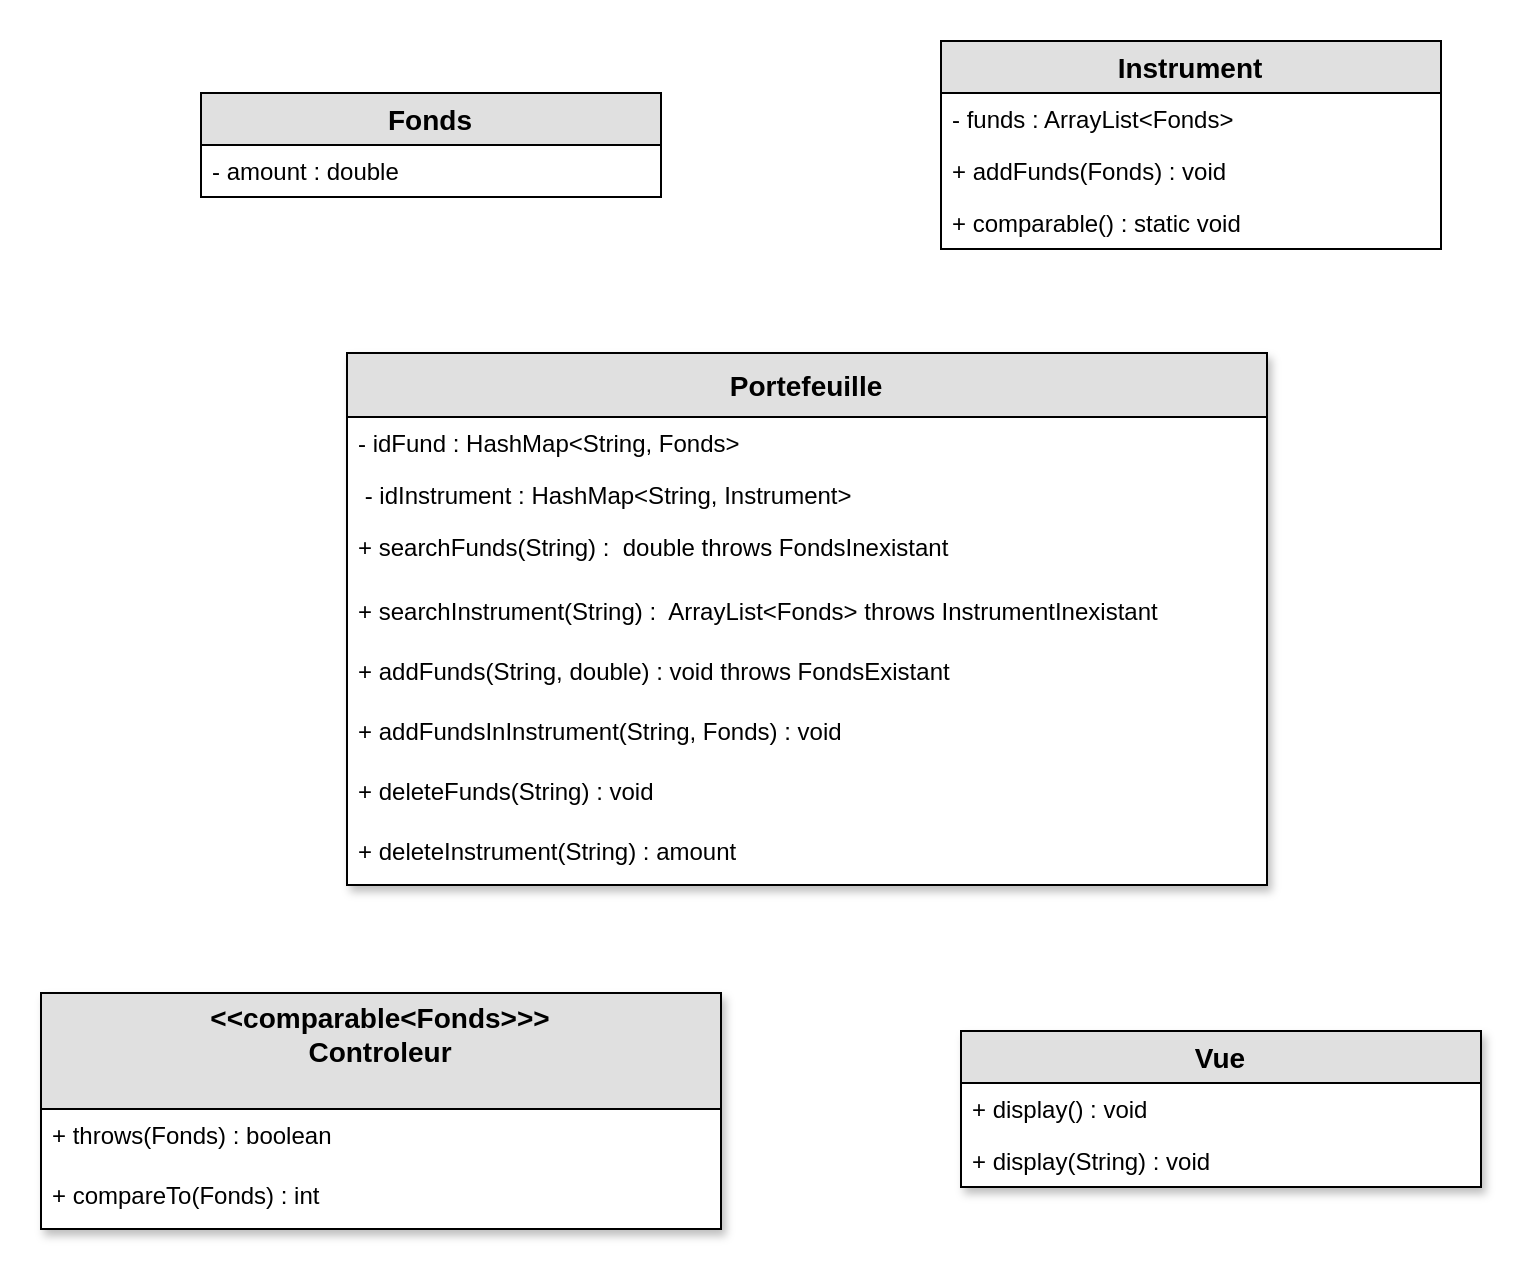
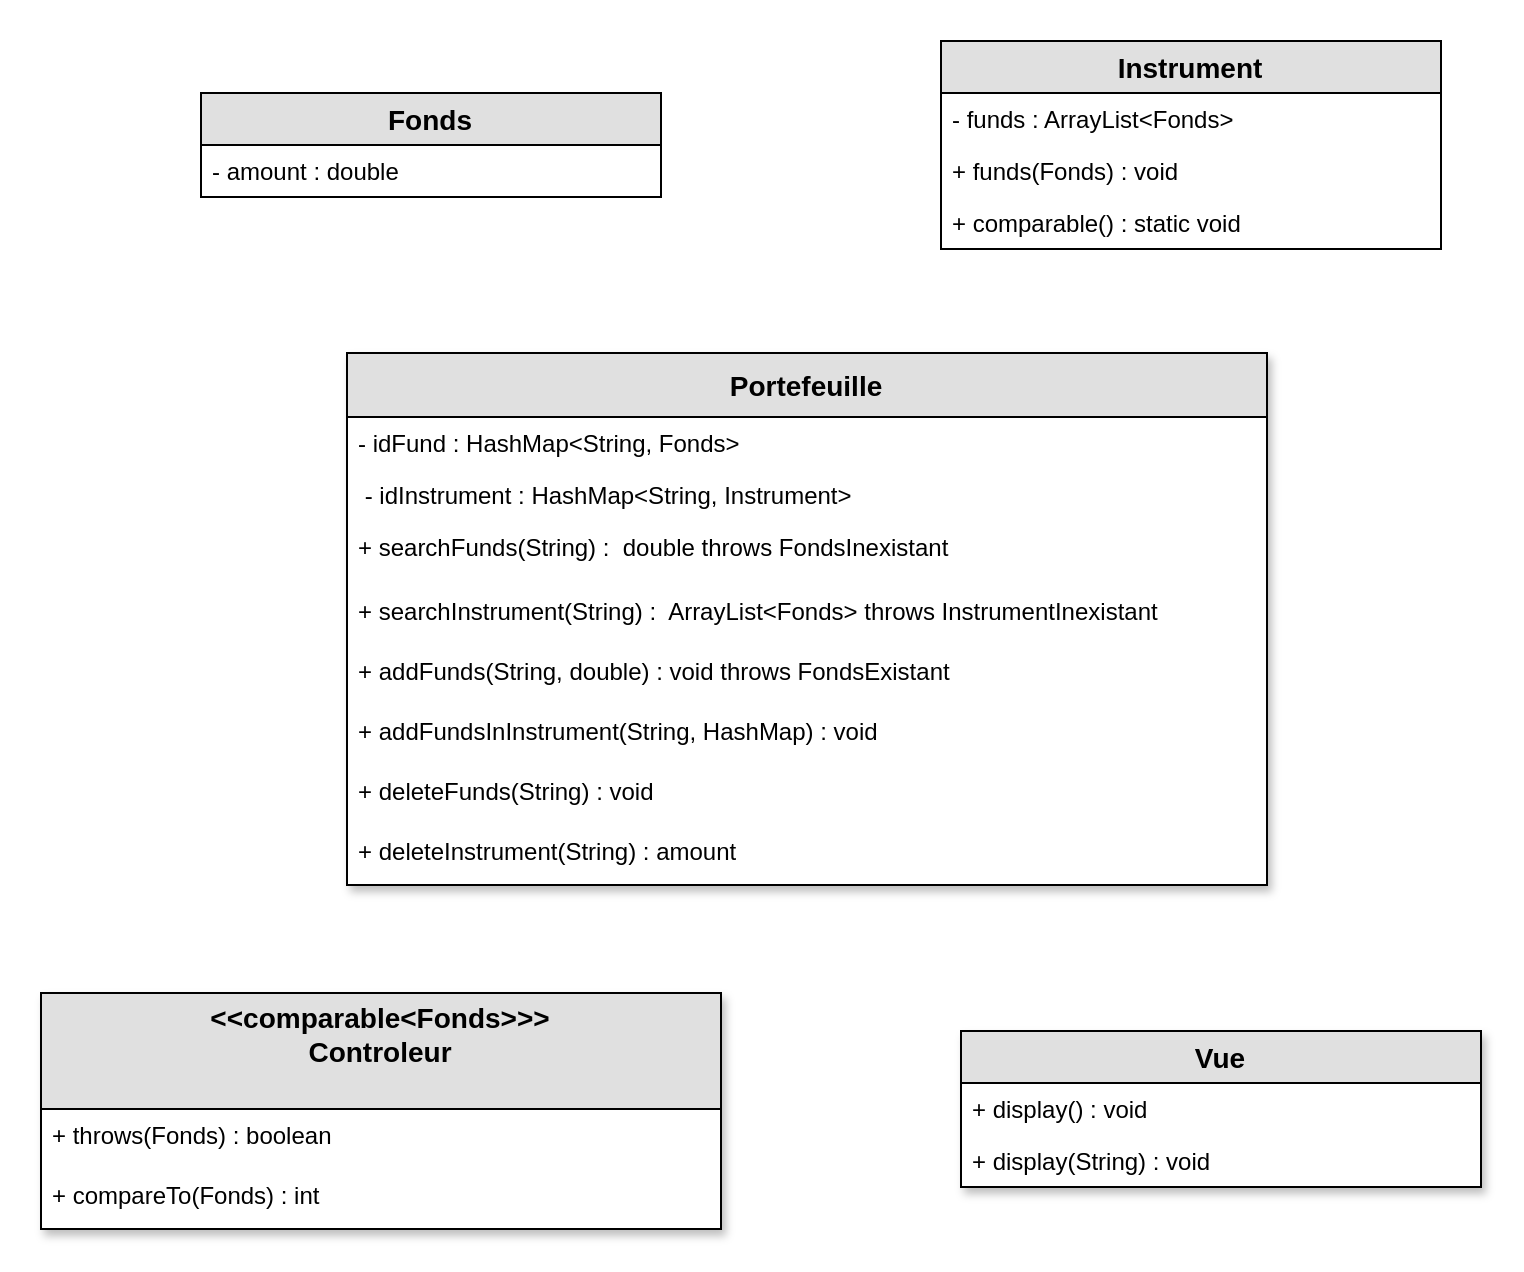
node "+ addFunds(Fonds) : void": label "+ addFunds(Fonds) : void" -> "+ funds(Fonds) : void"
node "+ addFundsInInstrument(String, Fonds) : void": label "+ addFundsInInstrument(String, Fonds) : void" -> "+ addFundsInInstrument(String, HashMap) : void"
